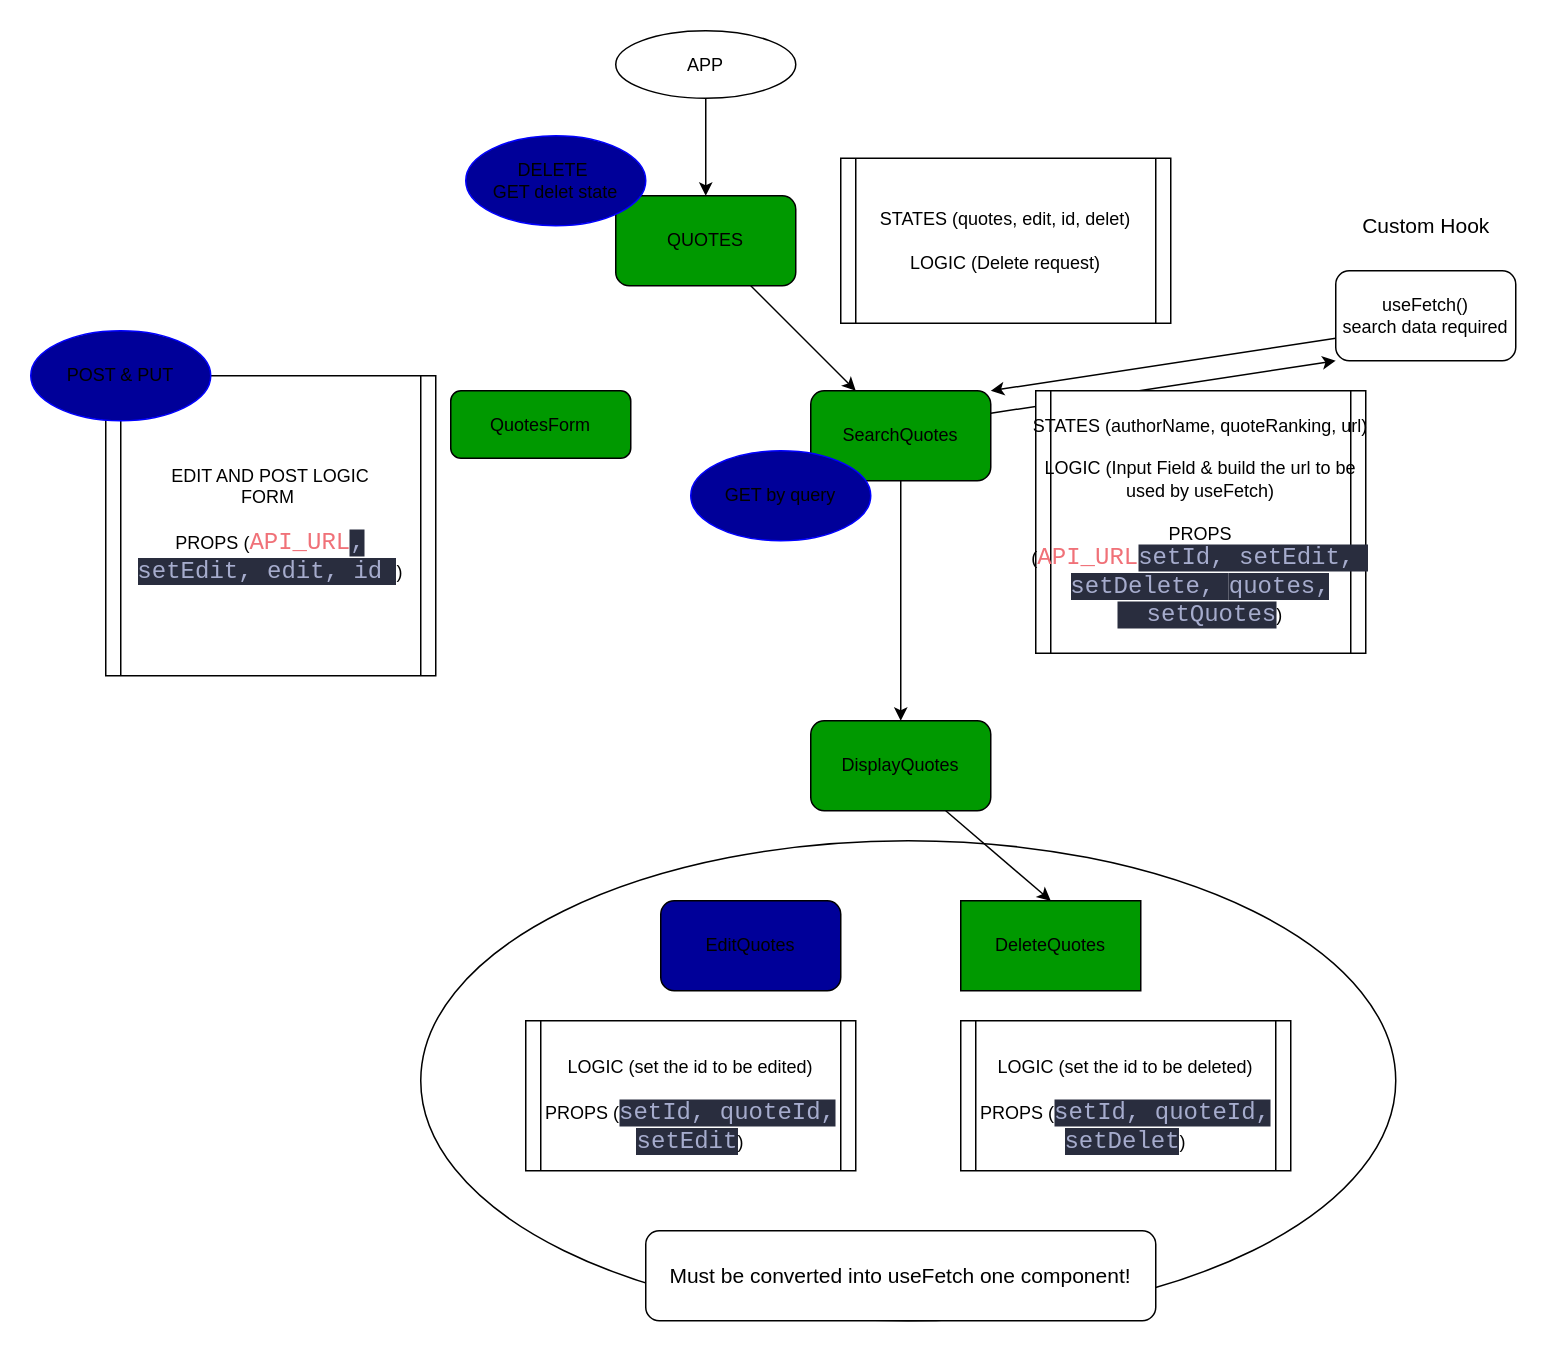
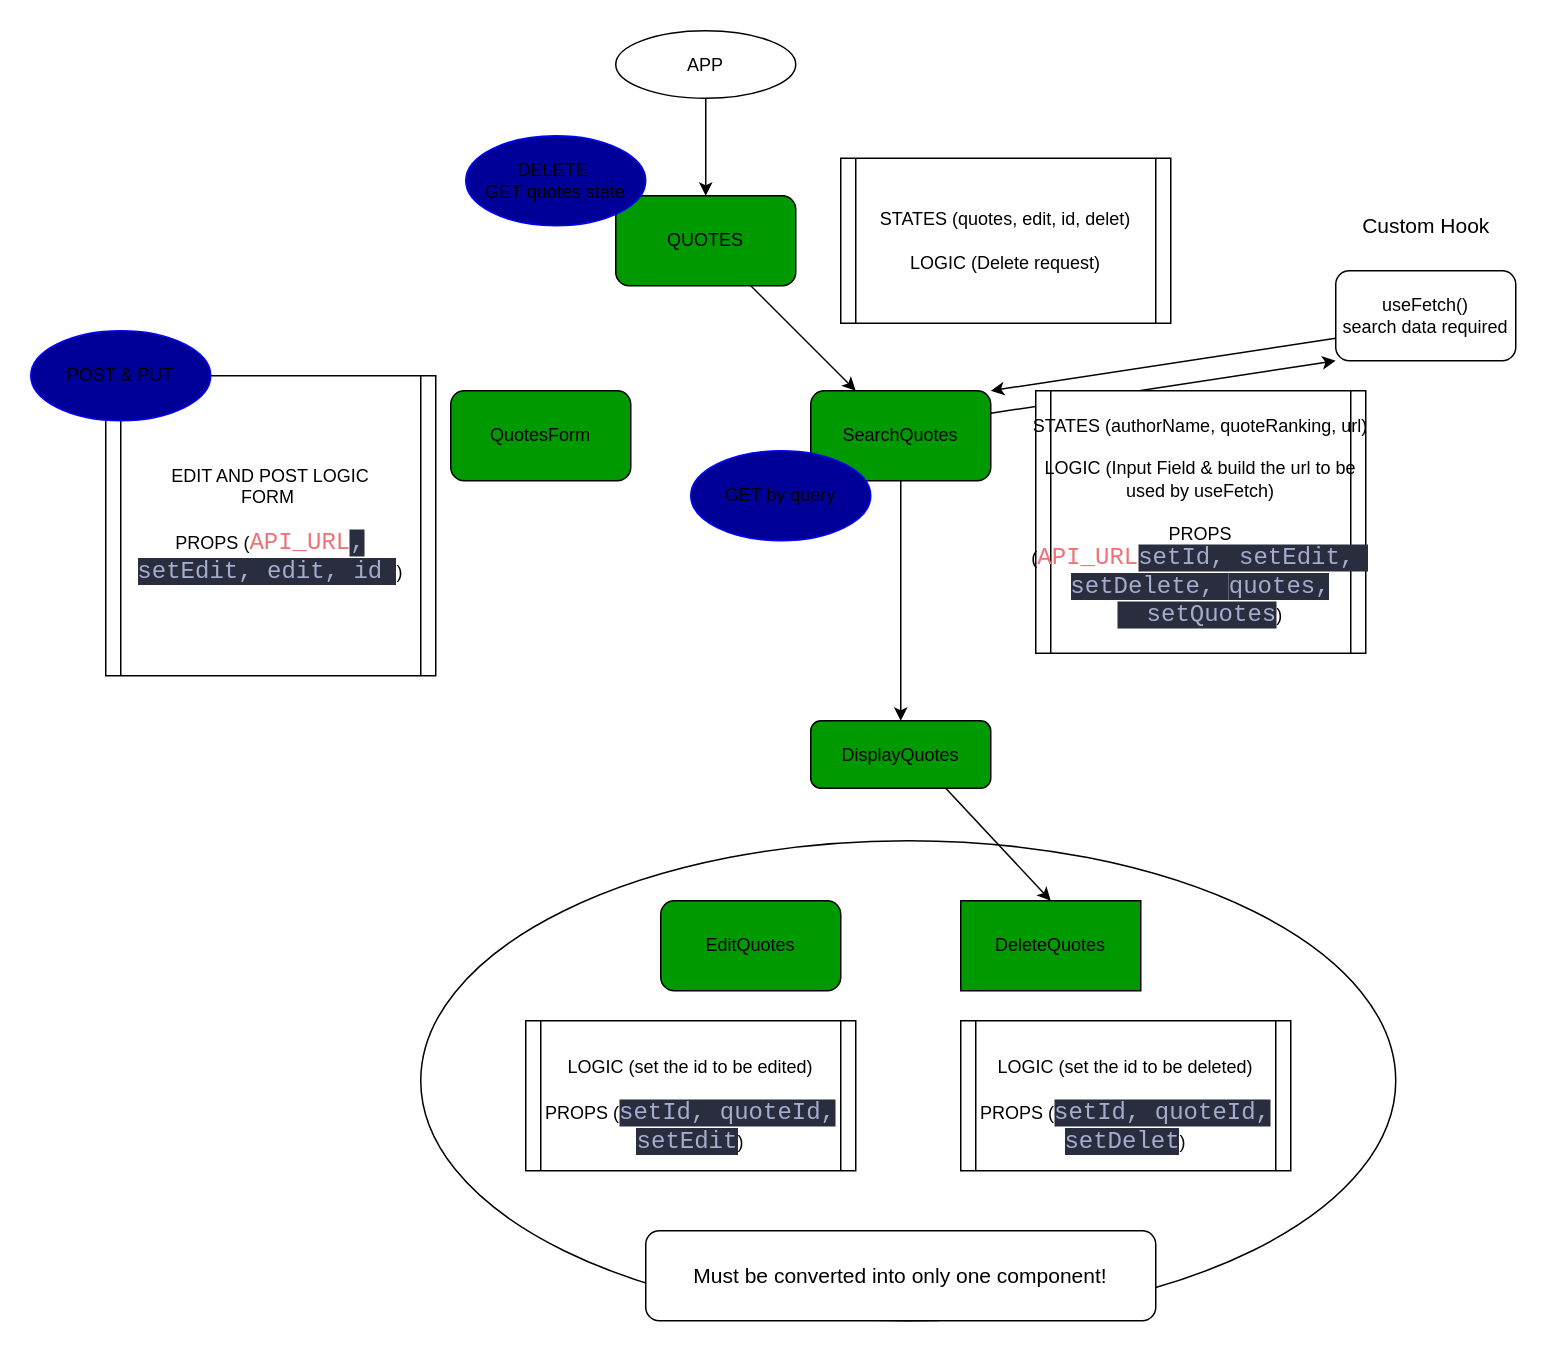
node "DELETE GET delet state": label "DELETE GET delet state" -> "DELETE GET quotes state"
node "QuotesForm": size 180x68 -> 180x90
node "DisplayQuotes": size 180x90 -> 180x68
node "EditQuotes": fillcolor #000099 -> #009900
node "Must be converted into useFetch one component!": label "Must be converted into useFetch one component!" -> "Must be converted into only one component!"
